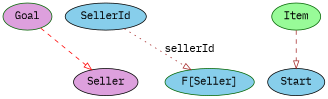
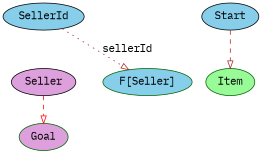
edge "Item" -> "Start": reversed
edge "Goal" -> "Seller": reversed
